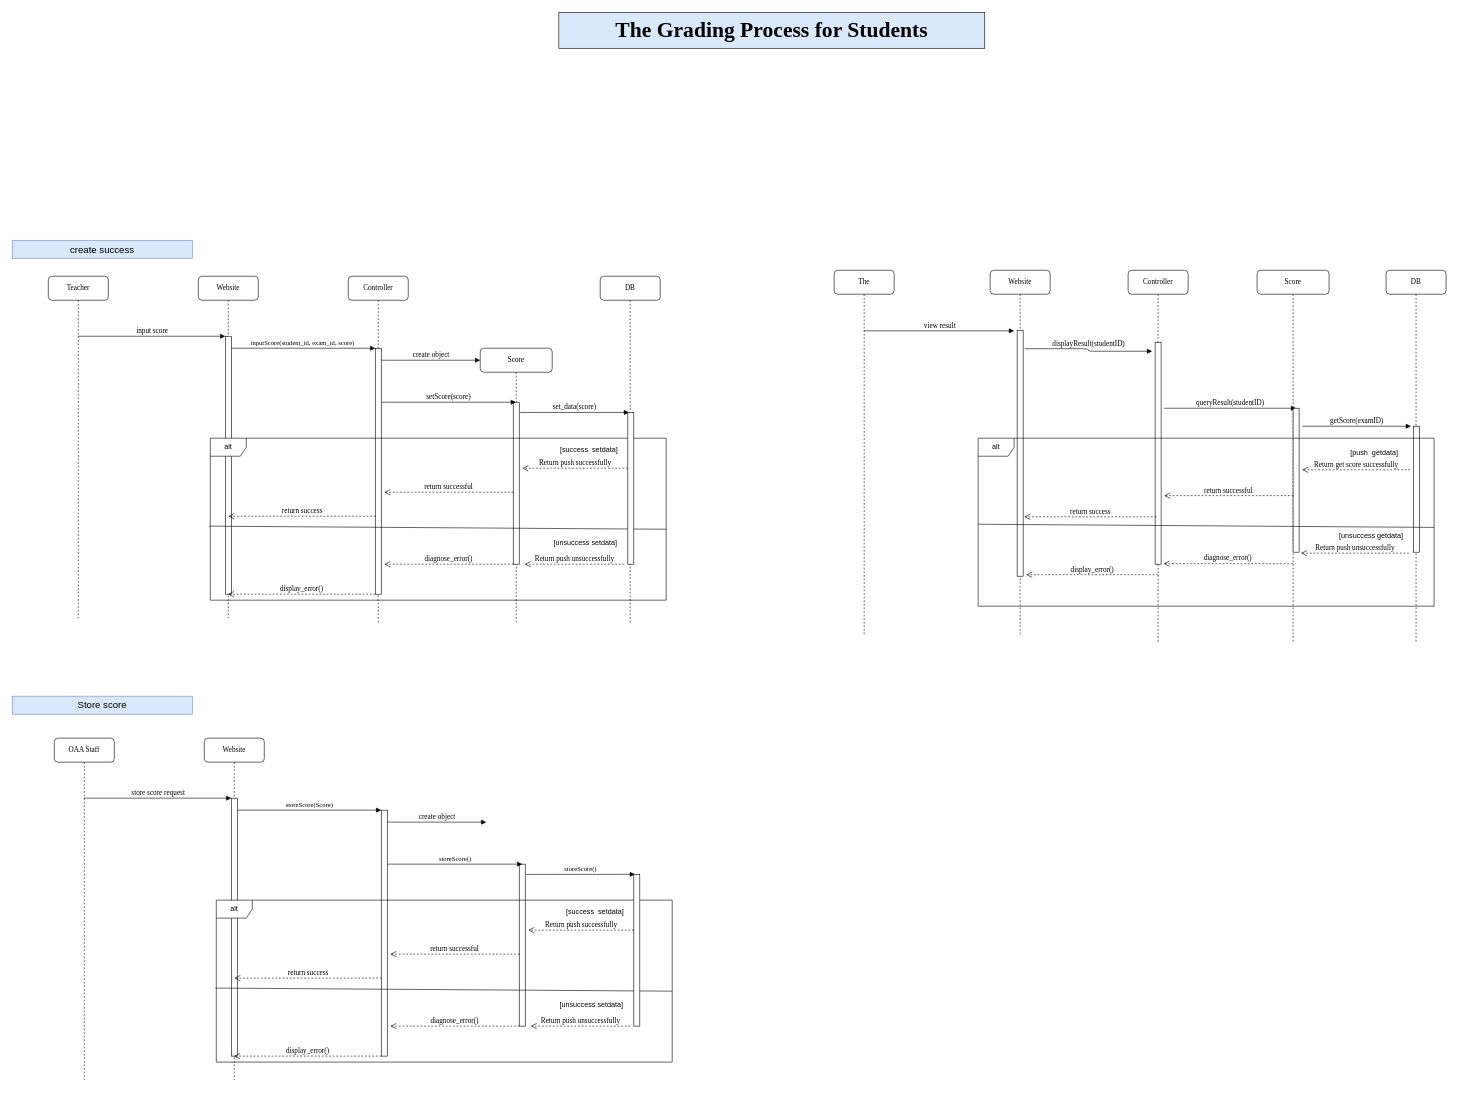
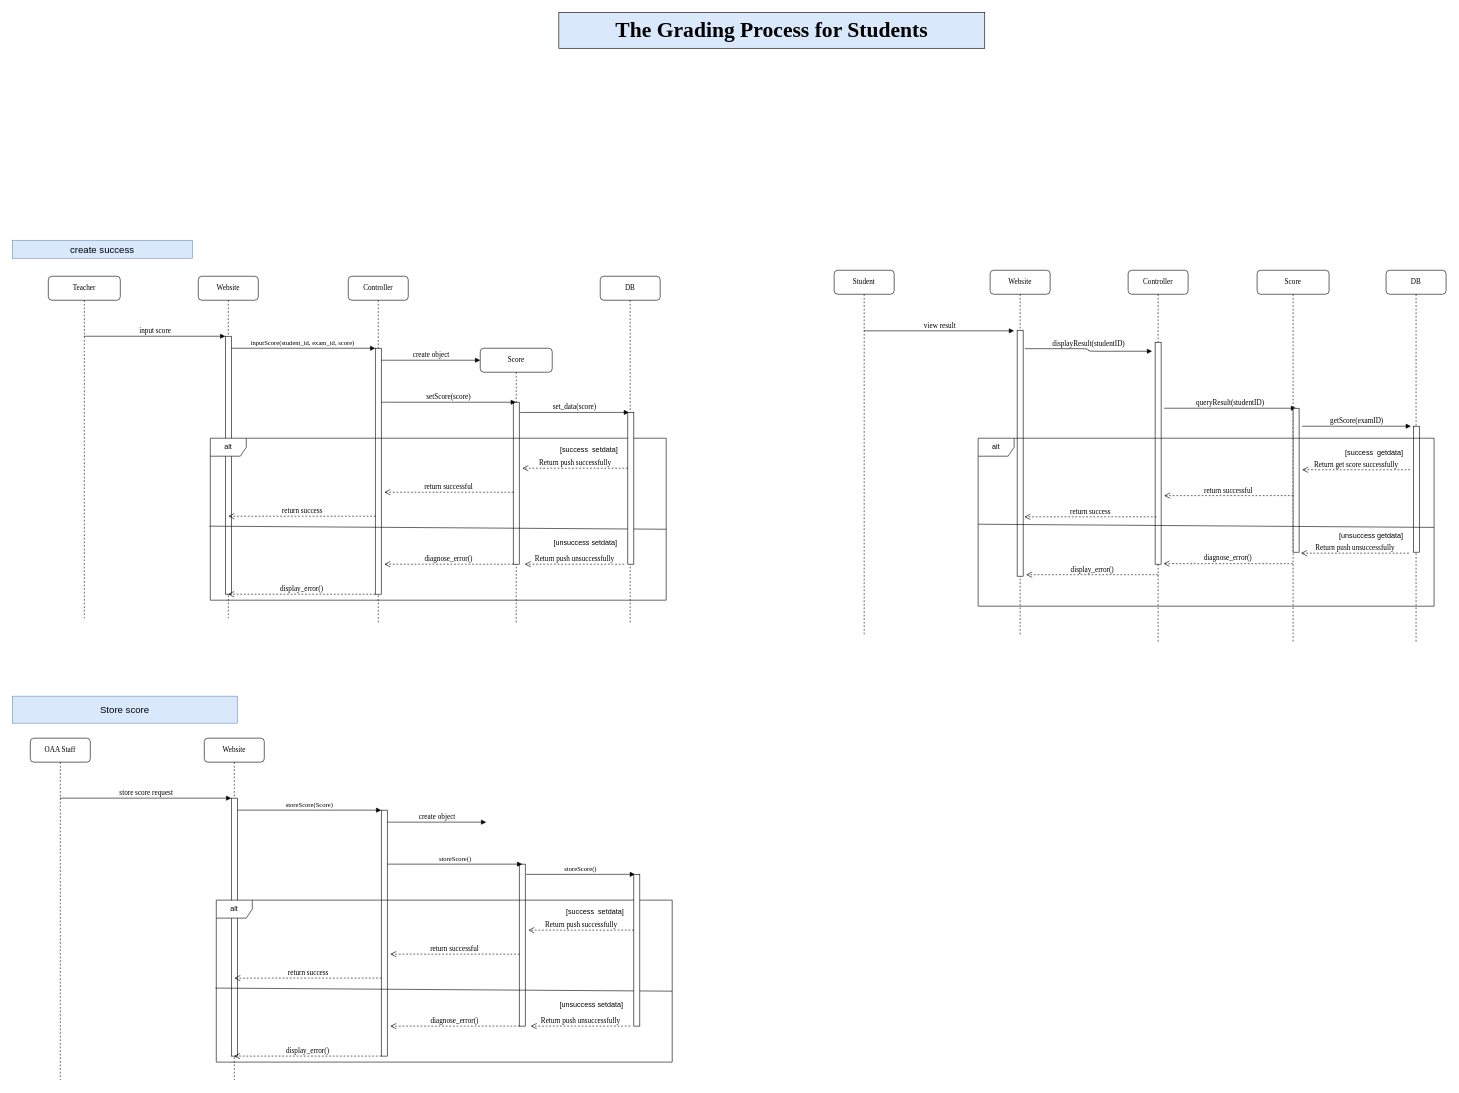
node "The": label "The" -> "Student"
node "Teacher": size 60x342 -> 72x342
node "[push getdata]": label "[push getdata]" -> "[success getdata]"
node "Store score": size 180x18 -> 225x27
node "OAA Staff": moved (84, 909) -> (60, 909)
